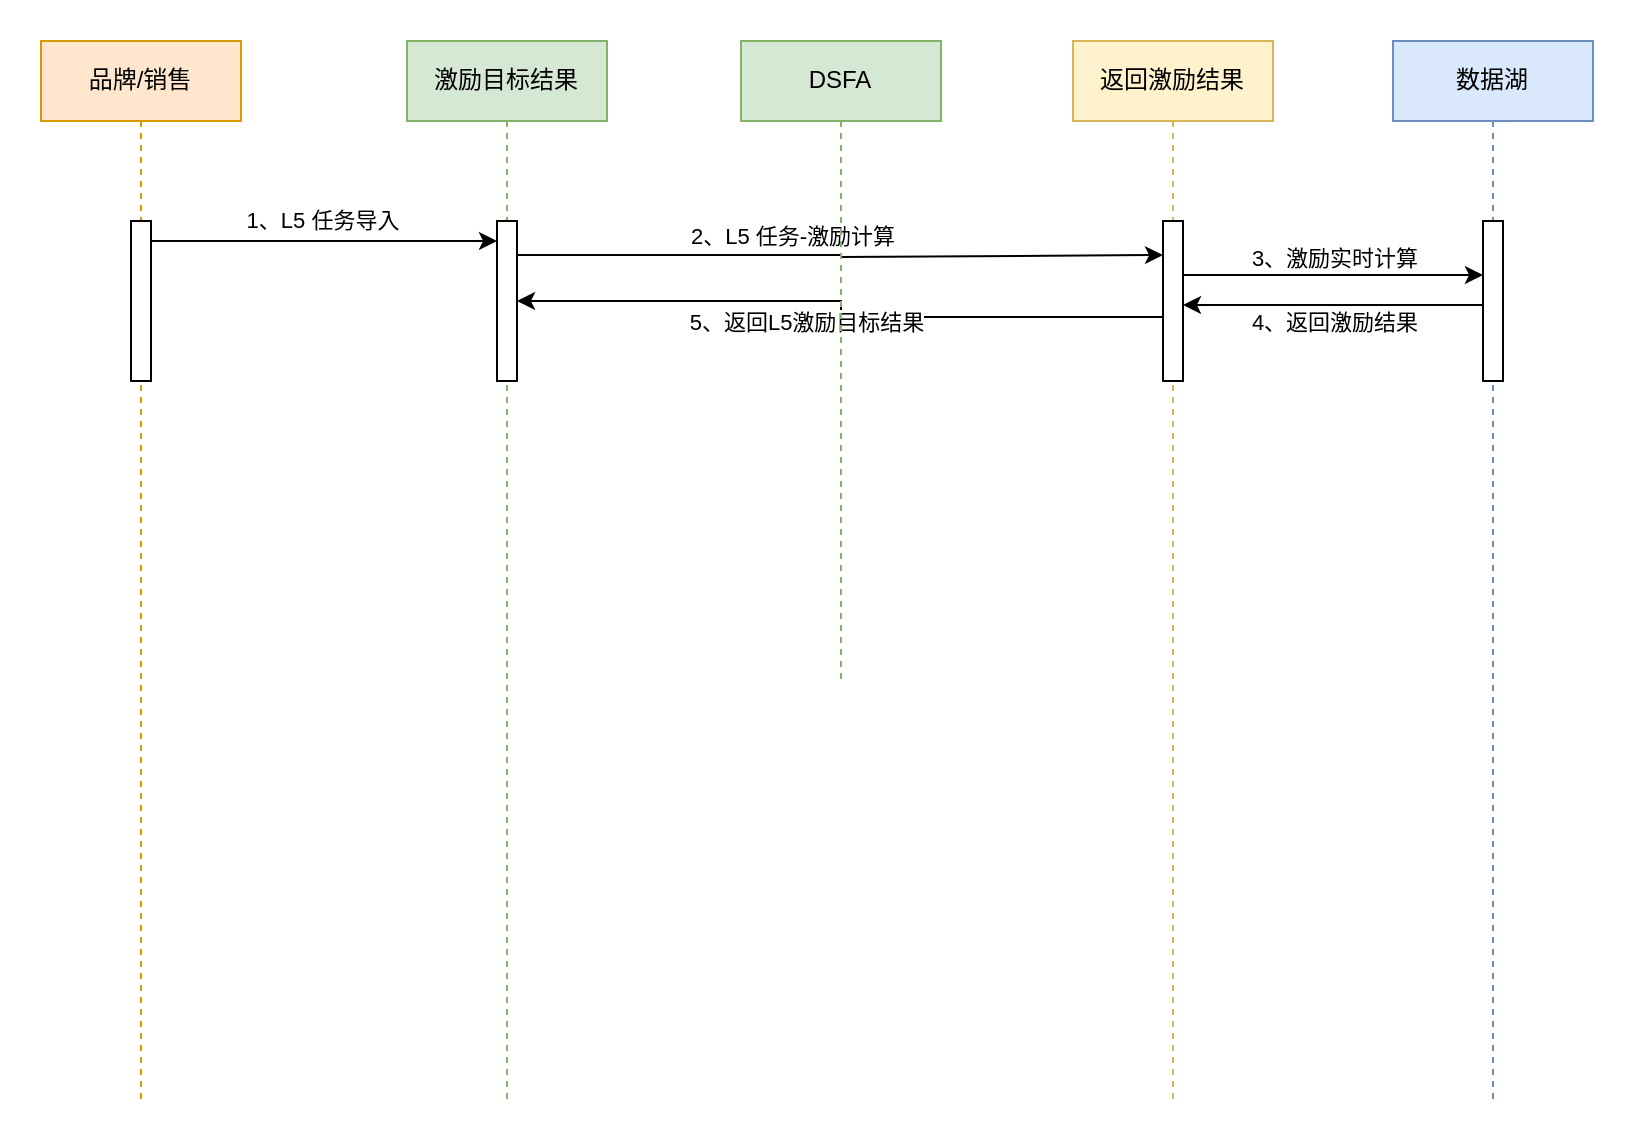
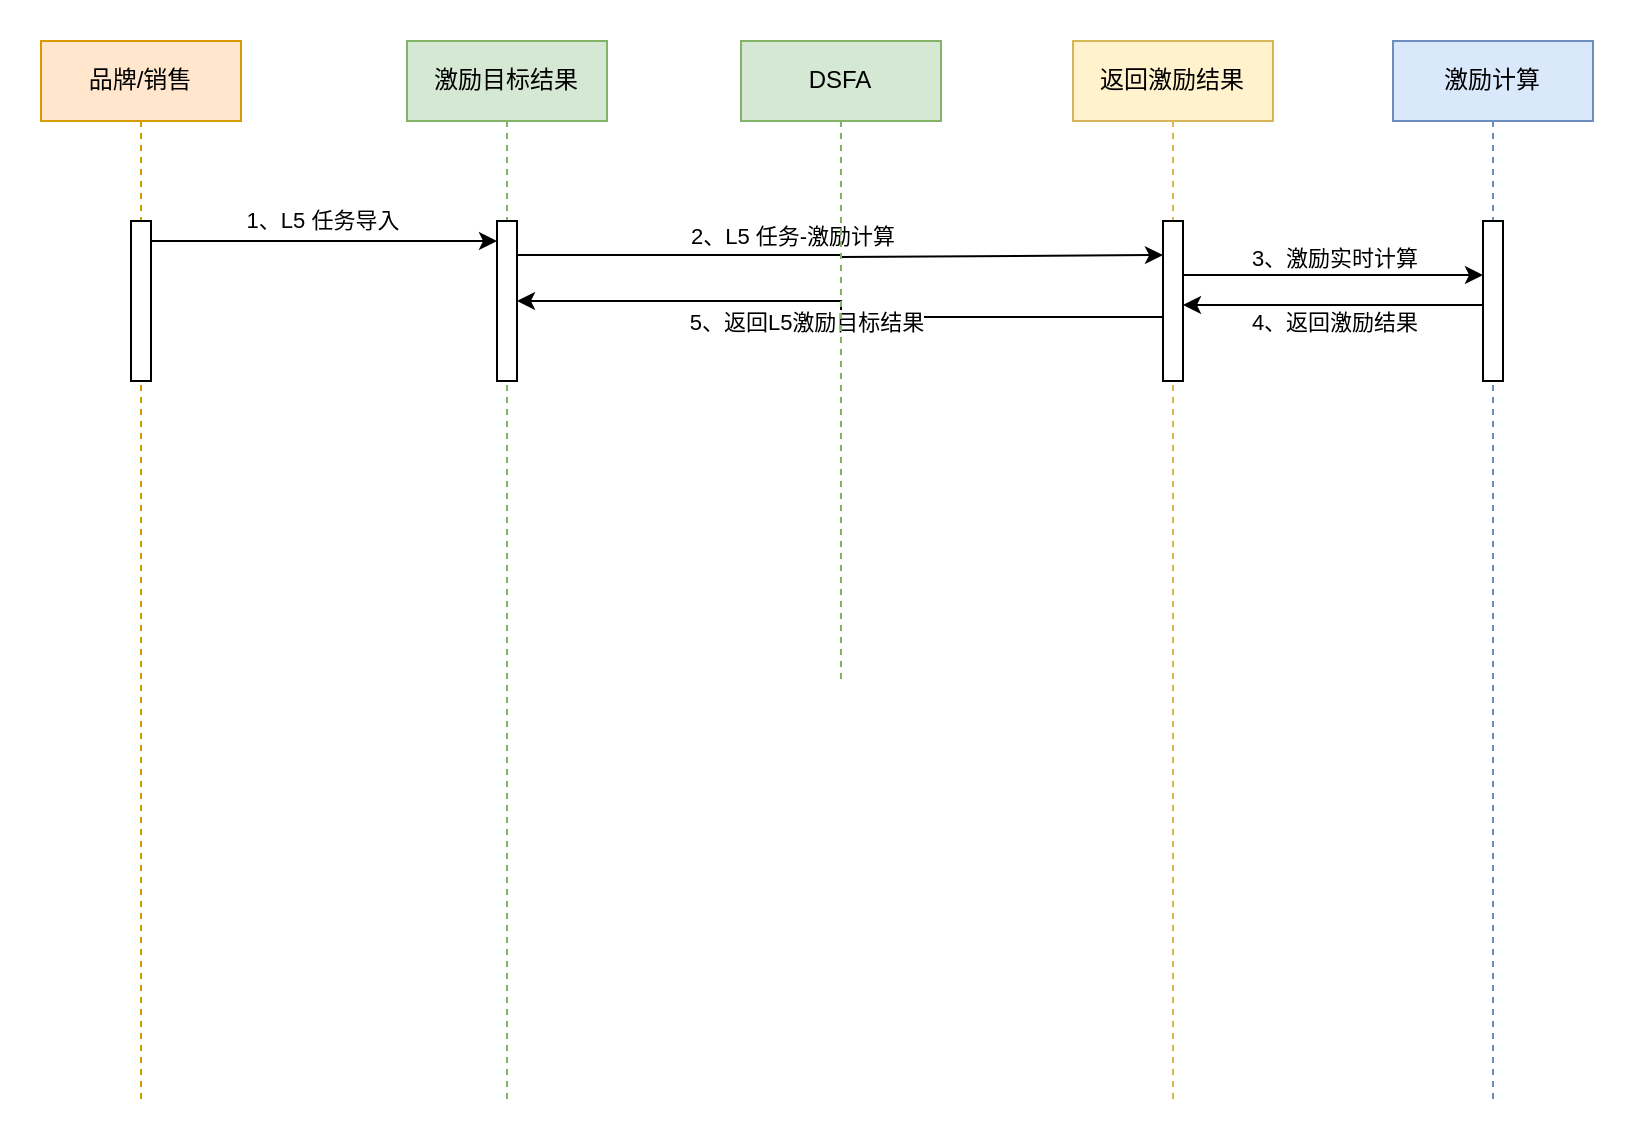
node "数据湖": label "数据湖" -> "激励计算"
